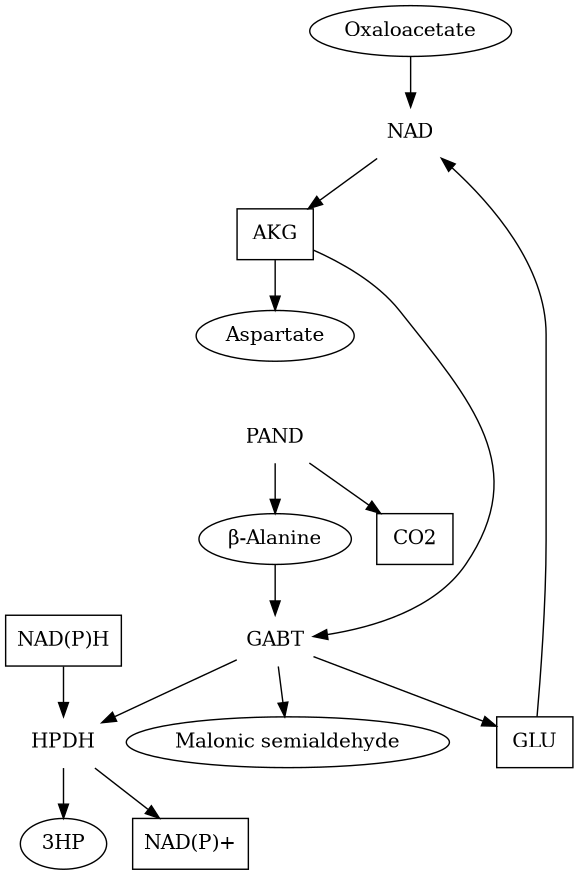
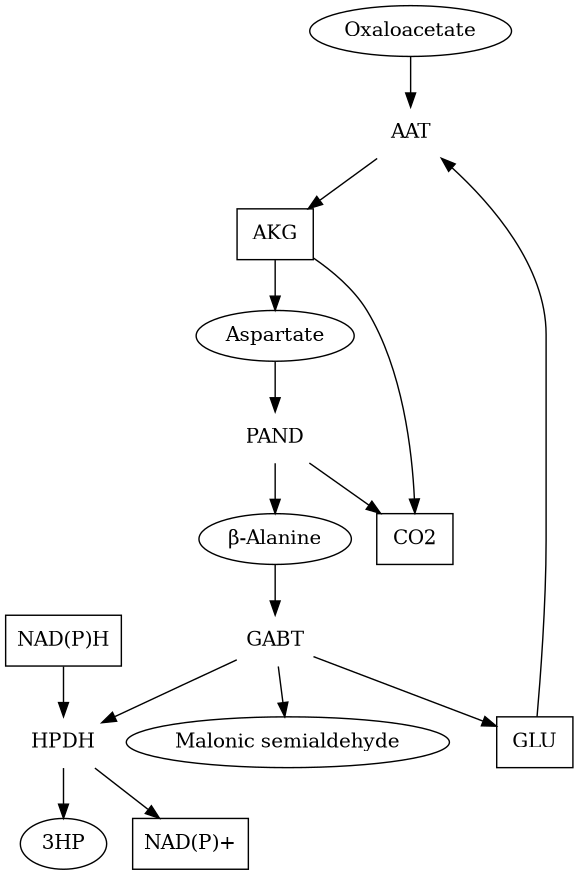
node "NAD": label "NAD" -> "AAT"
edge "Aspartate" -> "PAND": added
edge "AKG" -> "GABT": now "AKG" -> "CO2"
